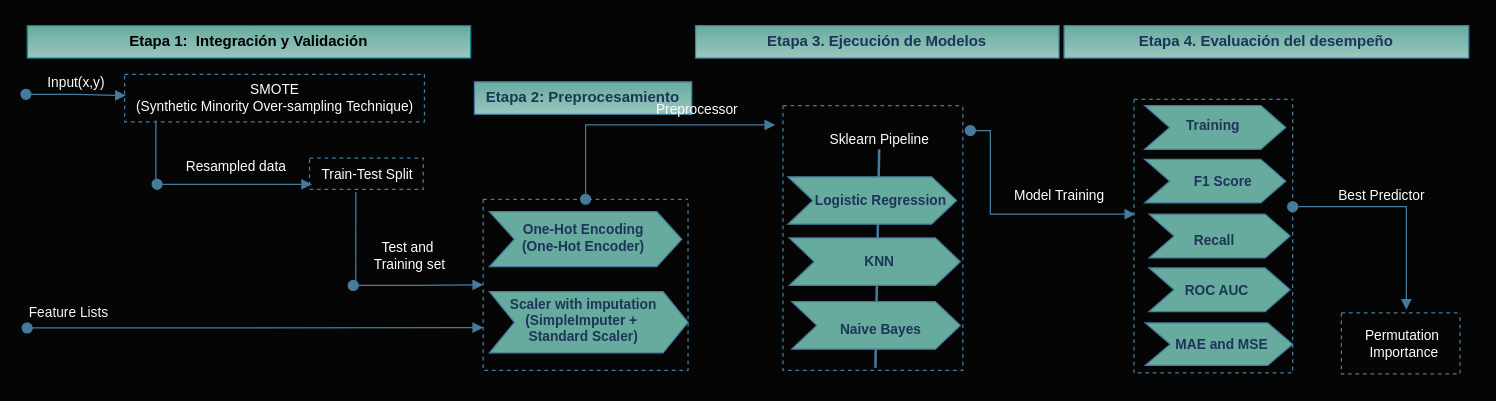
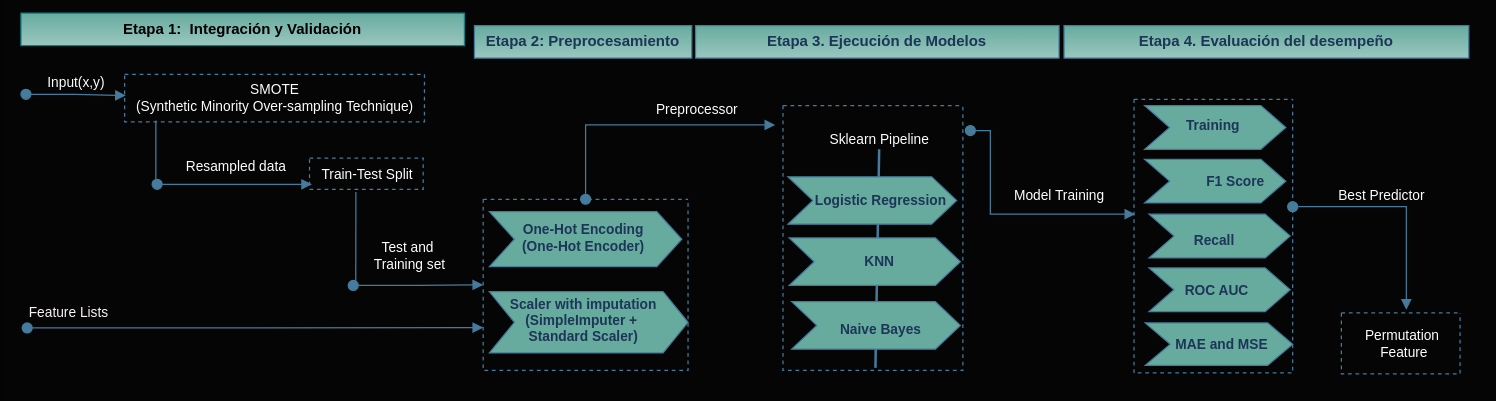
node "Etapa 1: Integración y Validación": moved (249, 42) -> (243, 29)
node "Etapa 2: Preprocesamiento": moved (583, 98) -> (583, 42)
node "F1 Score": moved (1223, 181) -> (1235, 181)
node "Permutation Importance": label "Permutation Importance" -> "Permutation Feature"
